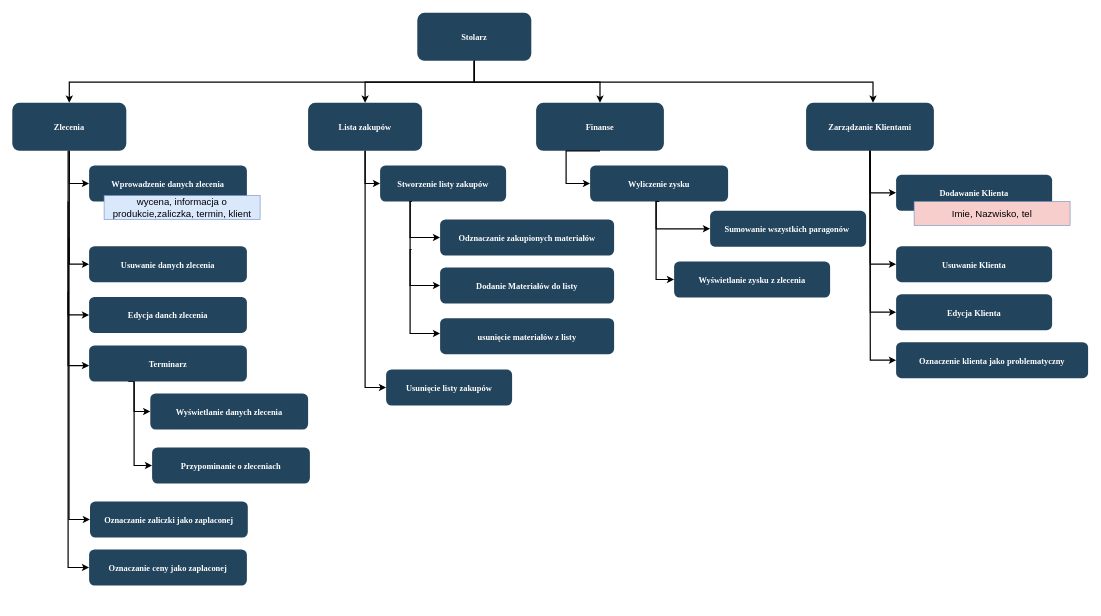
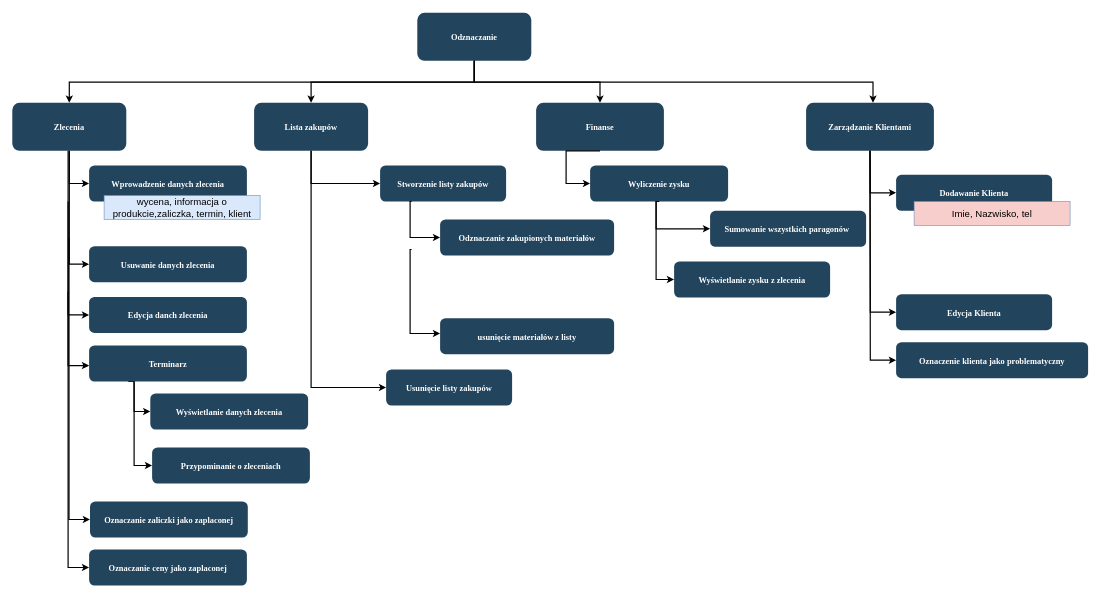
node "Stolarz": label "Stolarz" -> "Odznaczanie"
node "Lista zakupów": moved (365, 127) -> (311, 127)
edge "Zarządzanie Klientami" -> "Usuwanie Klienta": removed
node "Usuwanie Klienta": removed
edge "Stworzenie listy zakupów" -> "Dodanie Materiałów do listy": removed
node "Dodanie Materiałów do listy": removed
